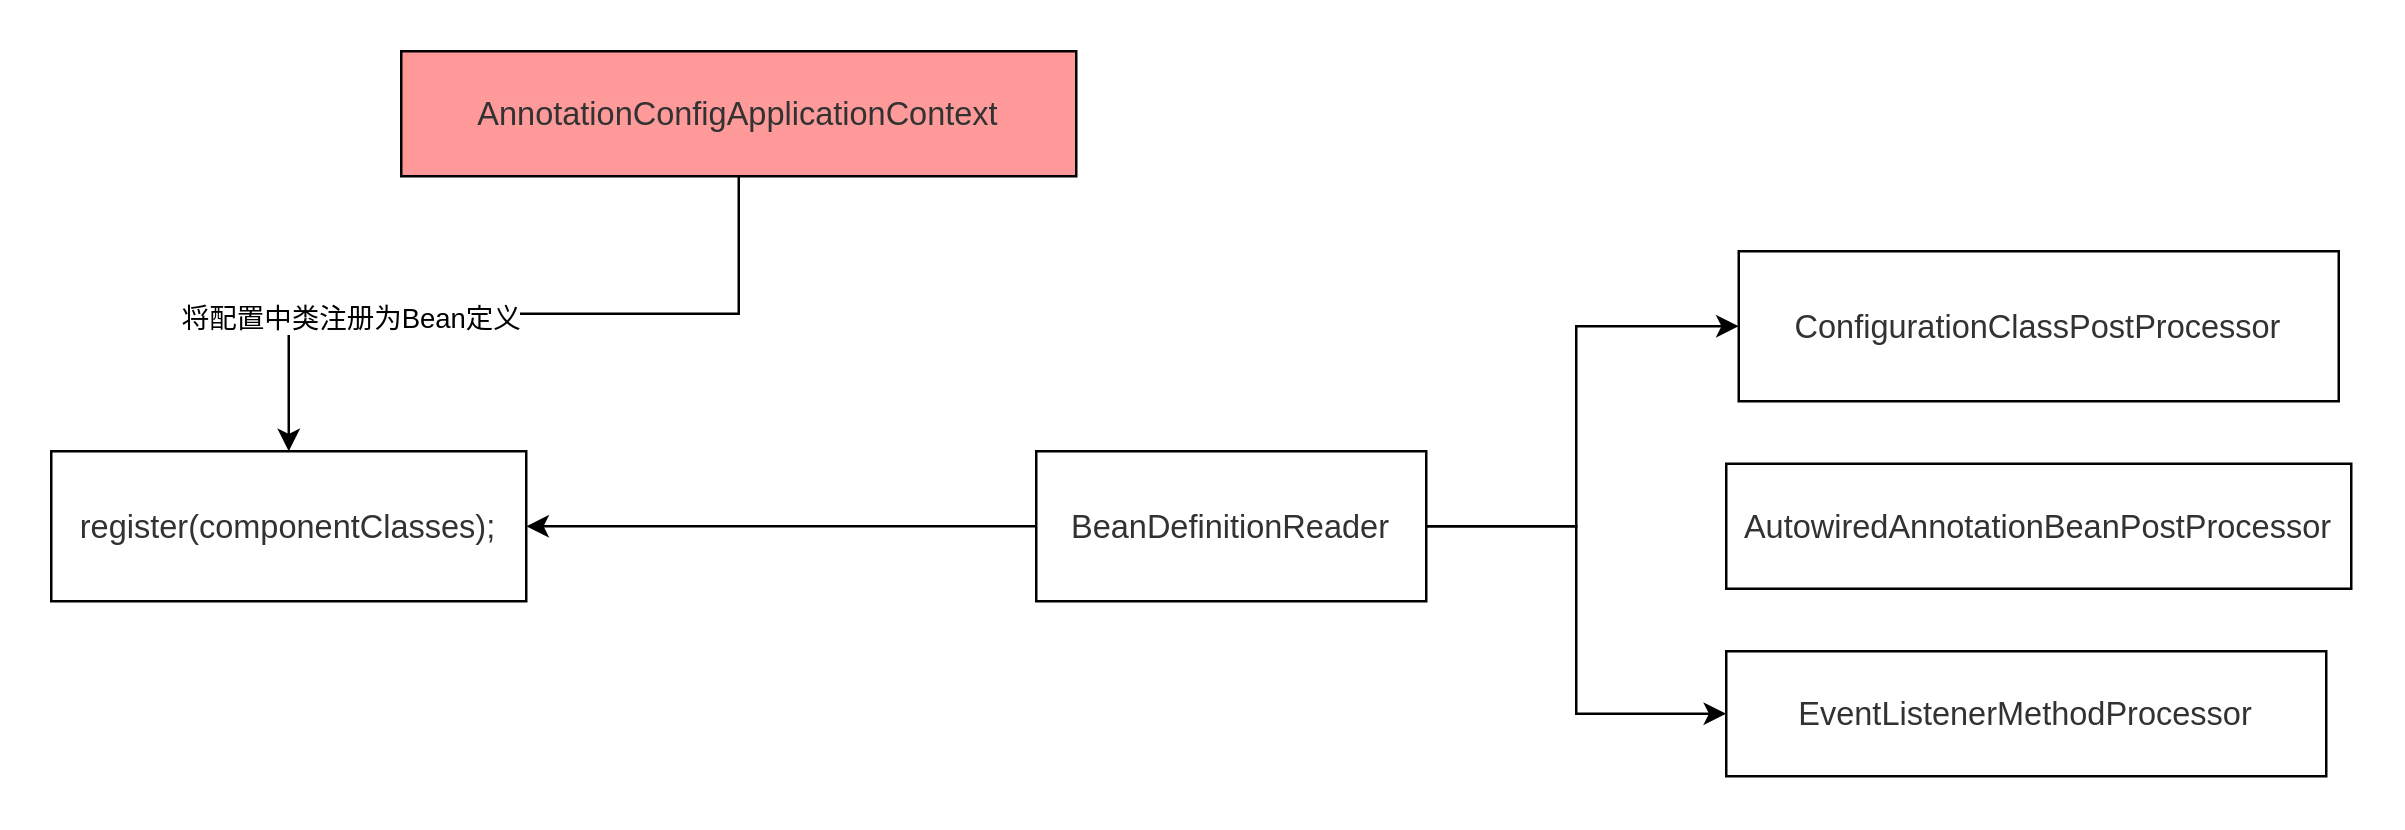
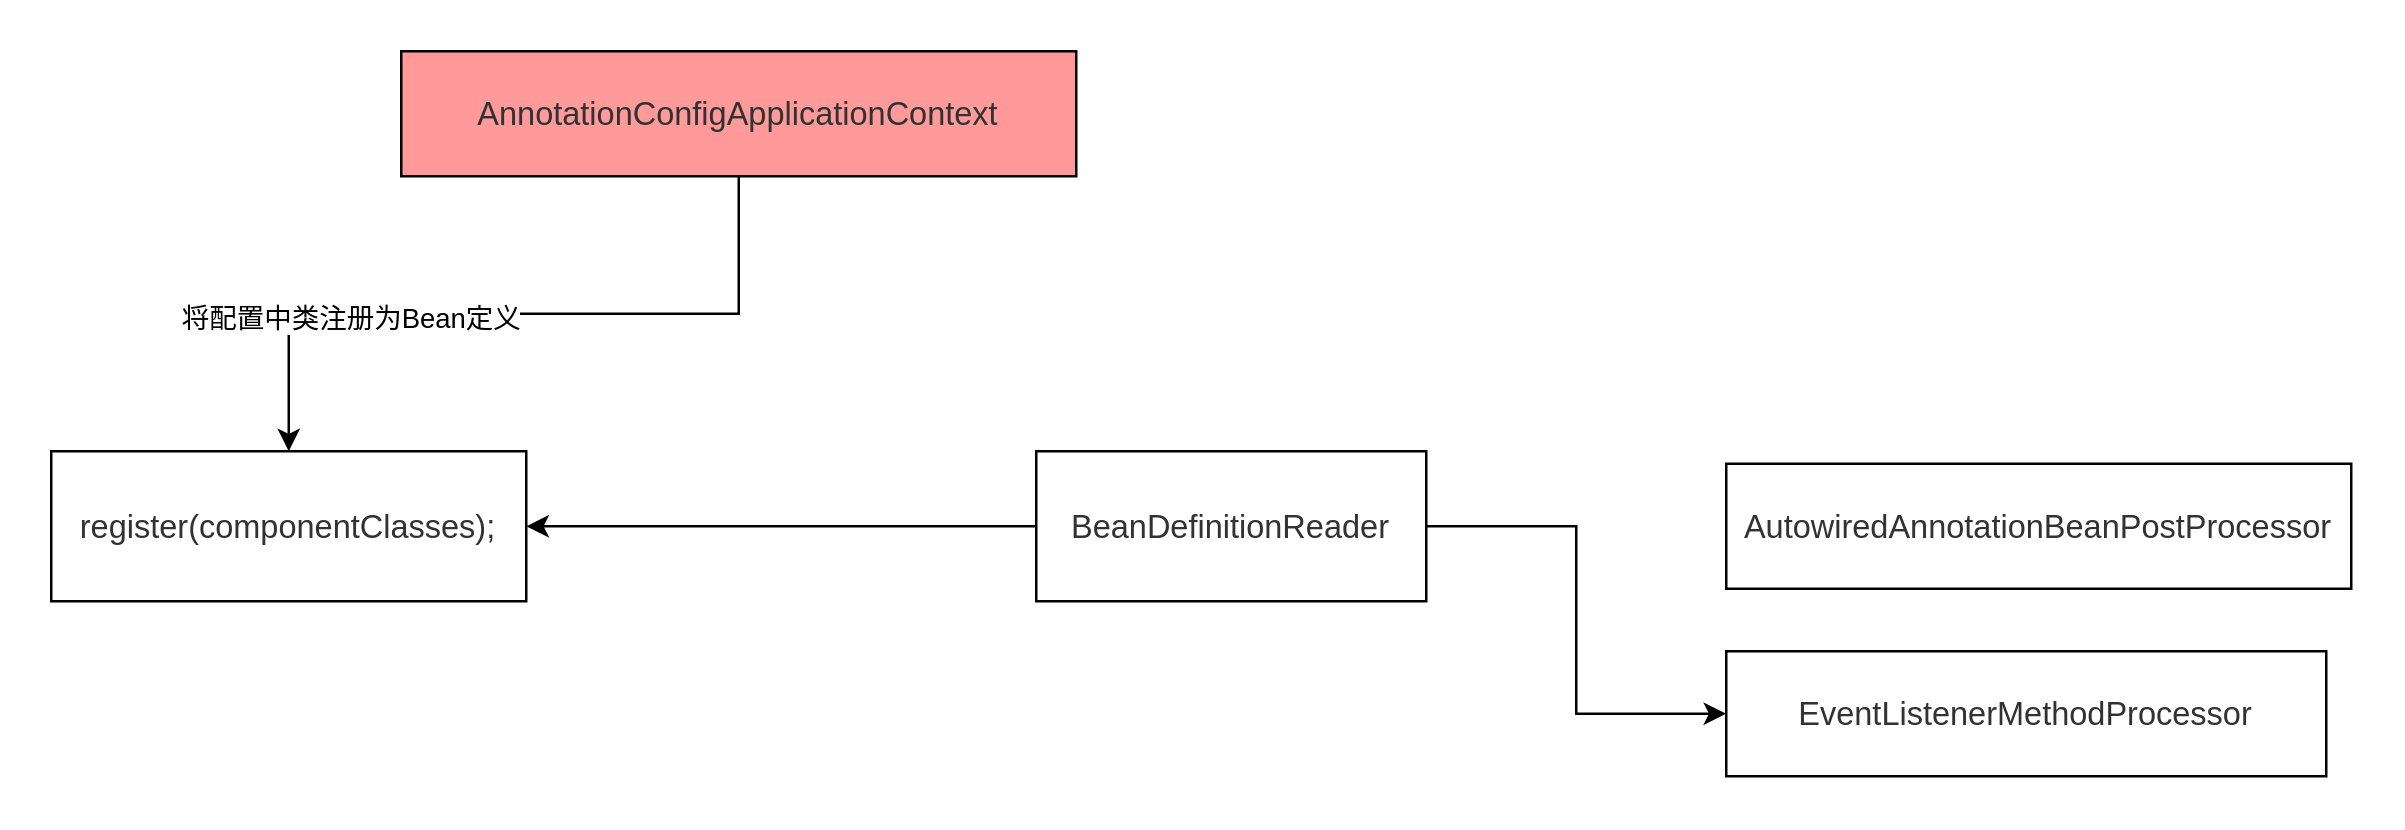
node "ConfigurationClassPostProcessor": removed
edge "BeanDefinitionReader" -> "ConfigurationClassPostProcessor": removed
